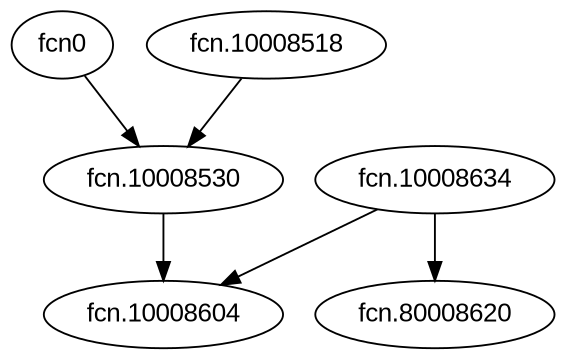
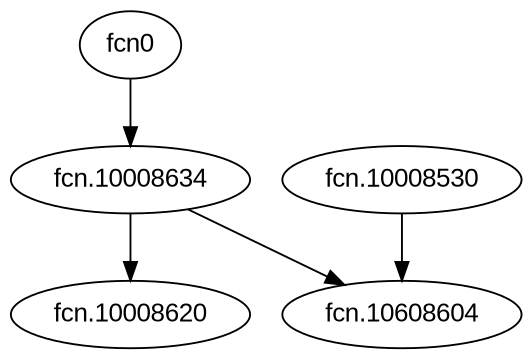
node "fcn.10008518": removed
edge "fcn0" -> "fcn.10008530": now "fcn0" -> "fcn.10008634"
node "fcn.10008604": label "fcn.10008604" -> "fcn.10608604"
node "fcn.80008620": label "fcn.80008620" -> "fcn.10008620"
